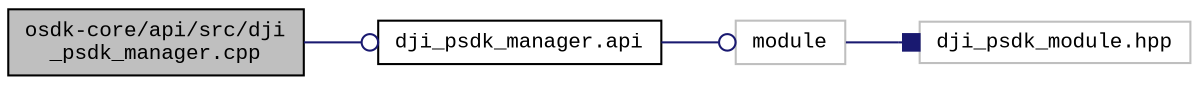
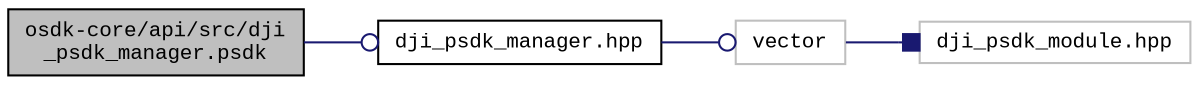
node "osdk-core/api/src/dji _psdk_manager.cpp": label "osdk-core/api/src/dji _psdk_manager.cpp" -> "osdk-core/api/src/dji _psdk_manager.psdk"
node "dji_psdk_manager.api": label "dji_psdk_manager.api" -> "dji_psdk_manager.hpp"
node "module": label "module" -> "vector"
